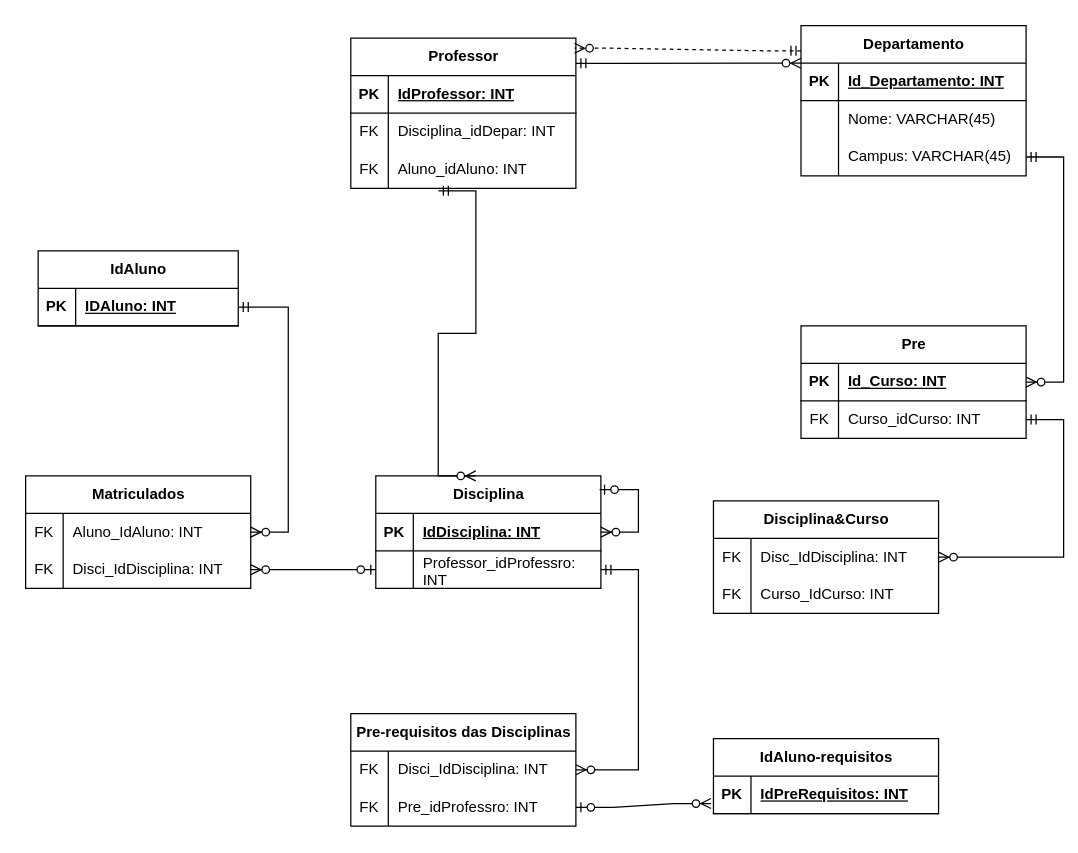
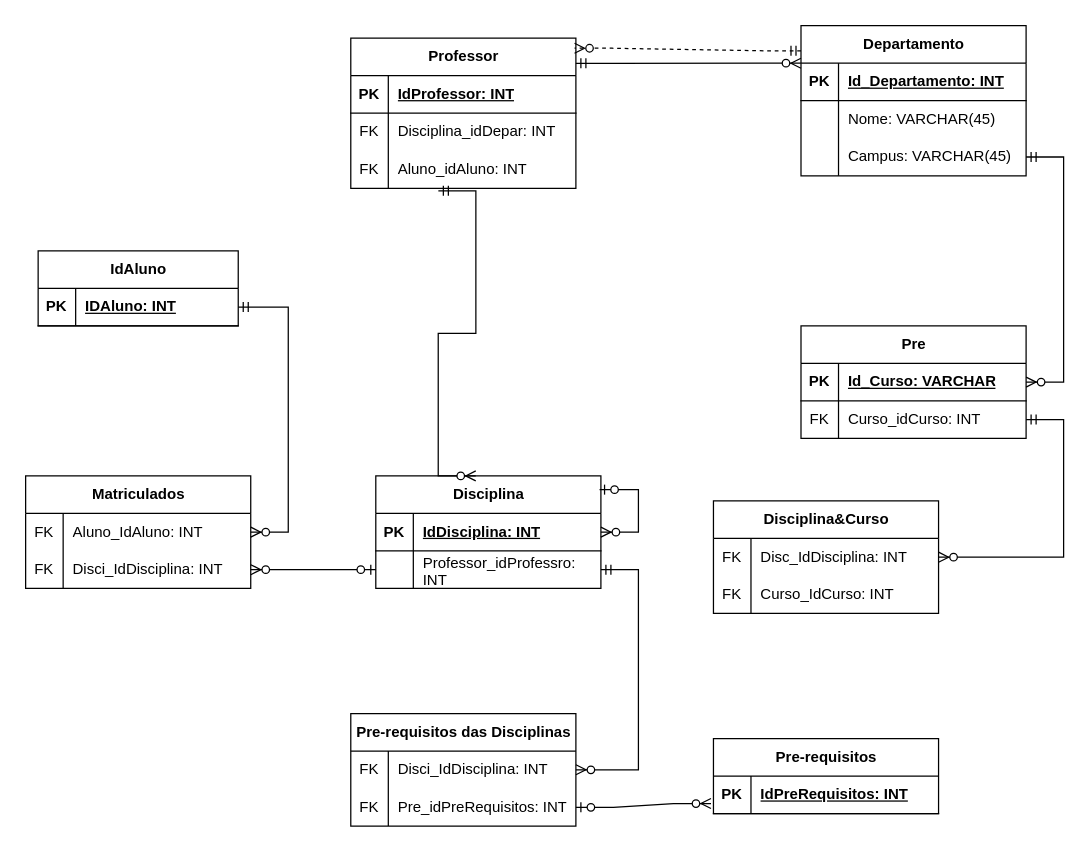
node "Id_Curso: INT": label "Id_Curso: INT" -> "Id_Curso: VARCHAR"
node "IdAluno-requisitos": label "IdAluno-requisitos" -> "Pre-requisitos"
node "Pre_idProfessro: INT": label "Pre_idProfessro: INT" -> "Pre_idPreRequisitos: INT"
